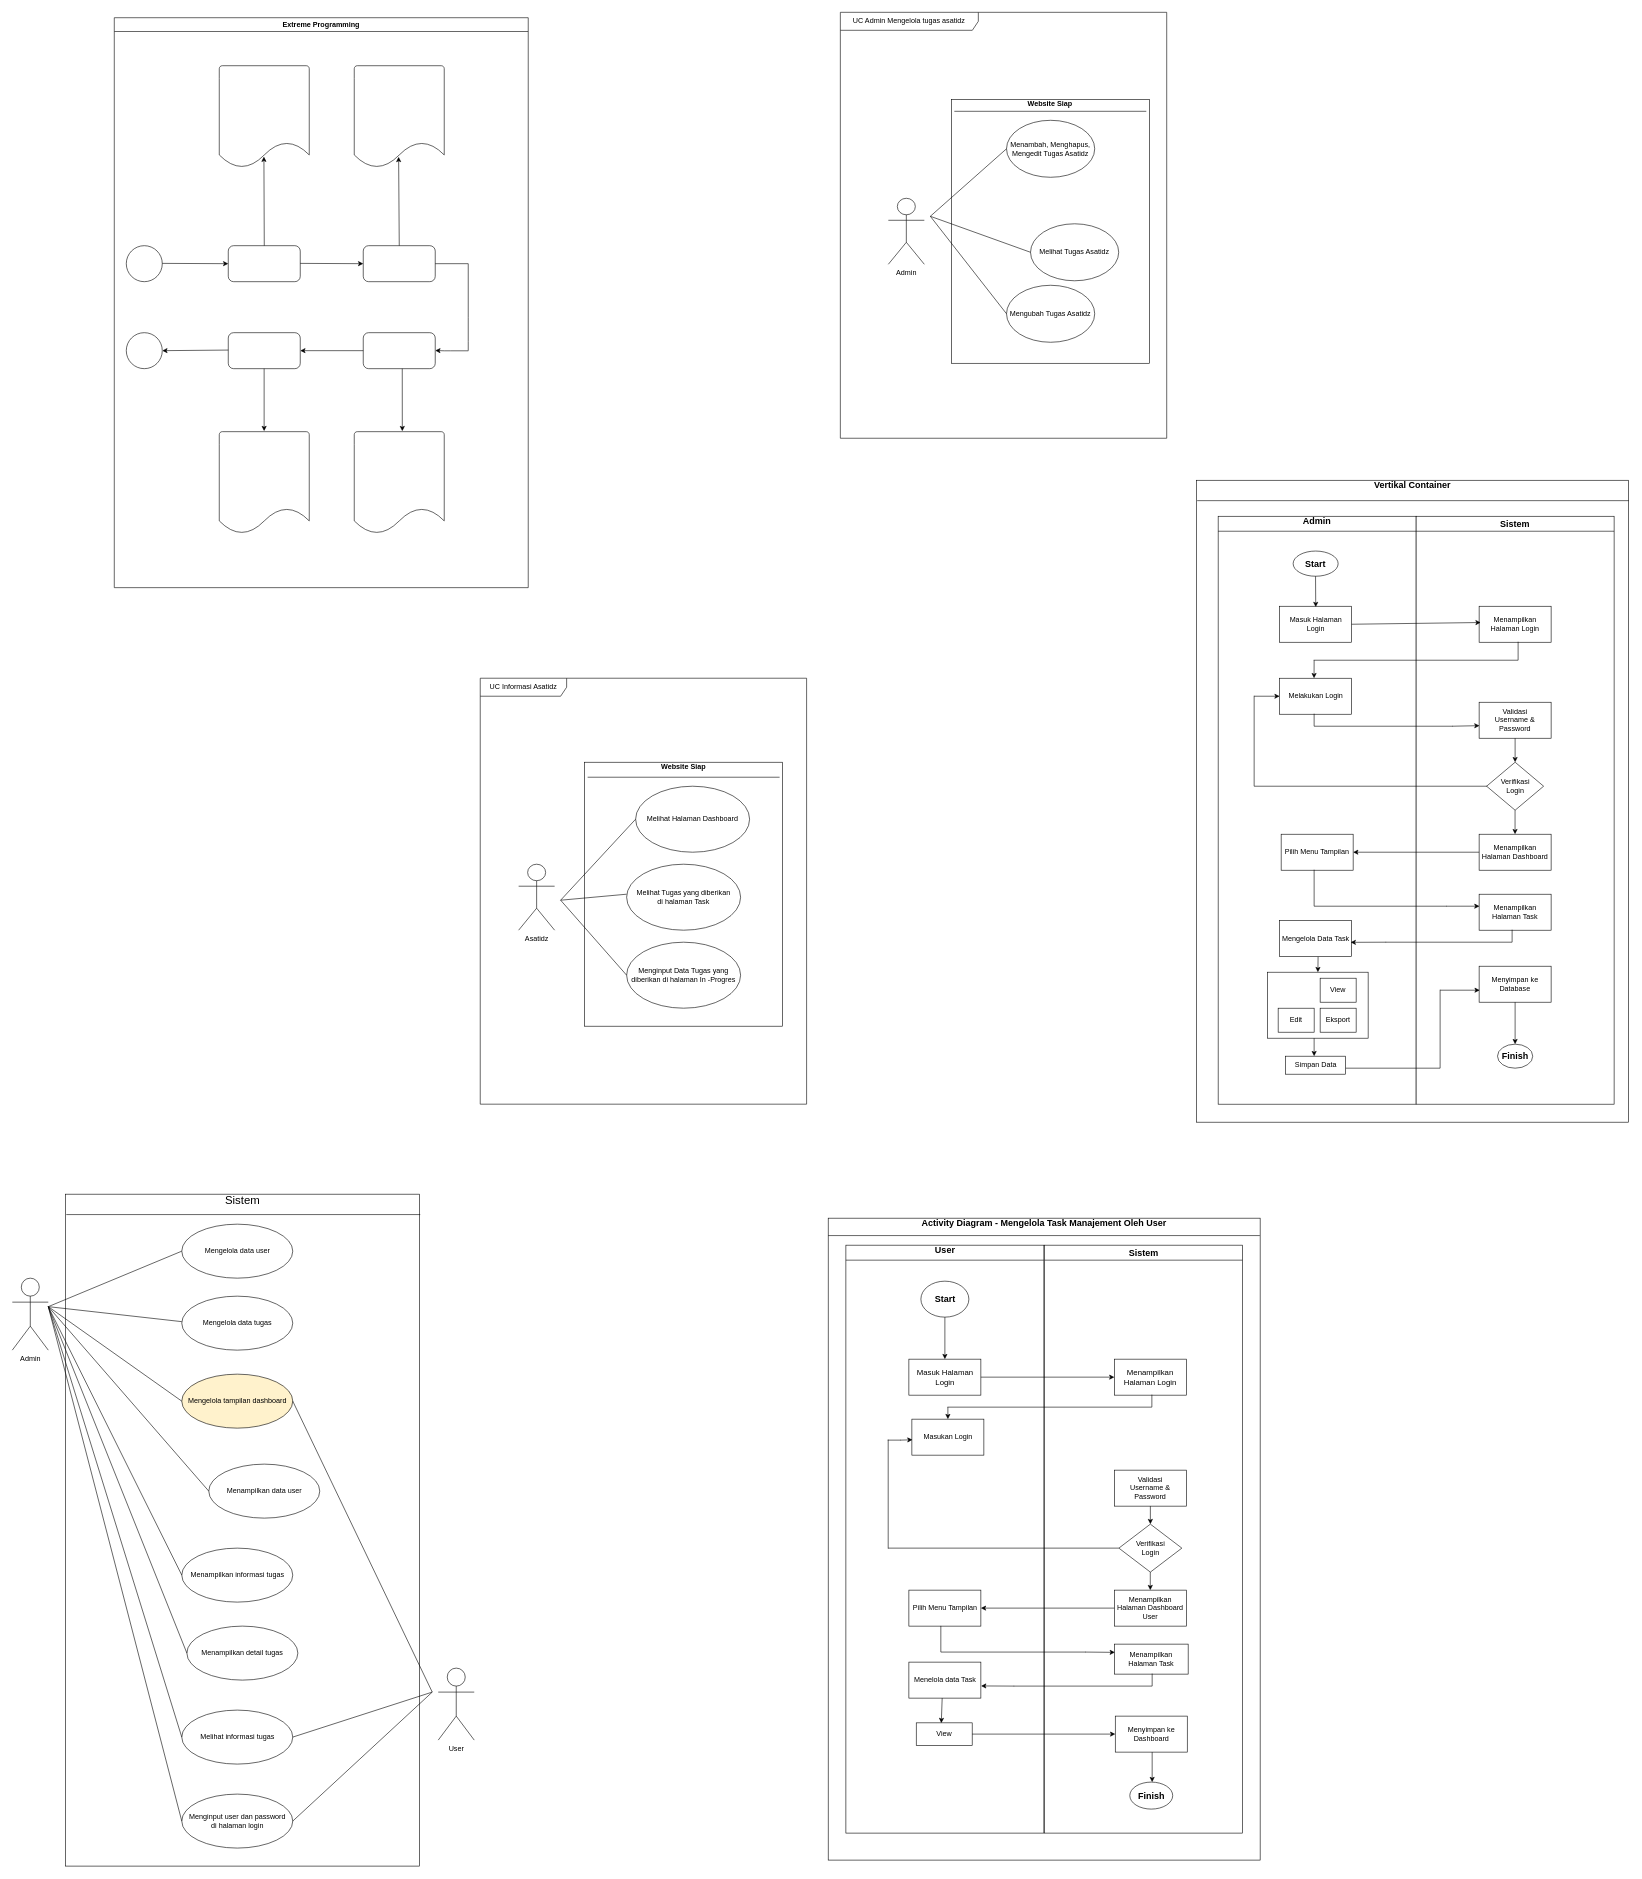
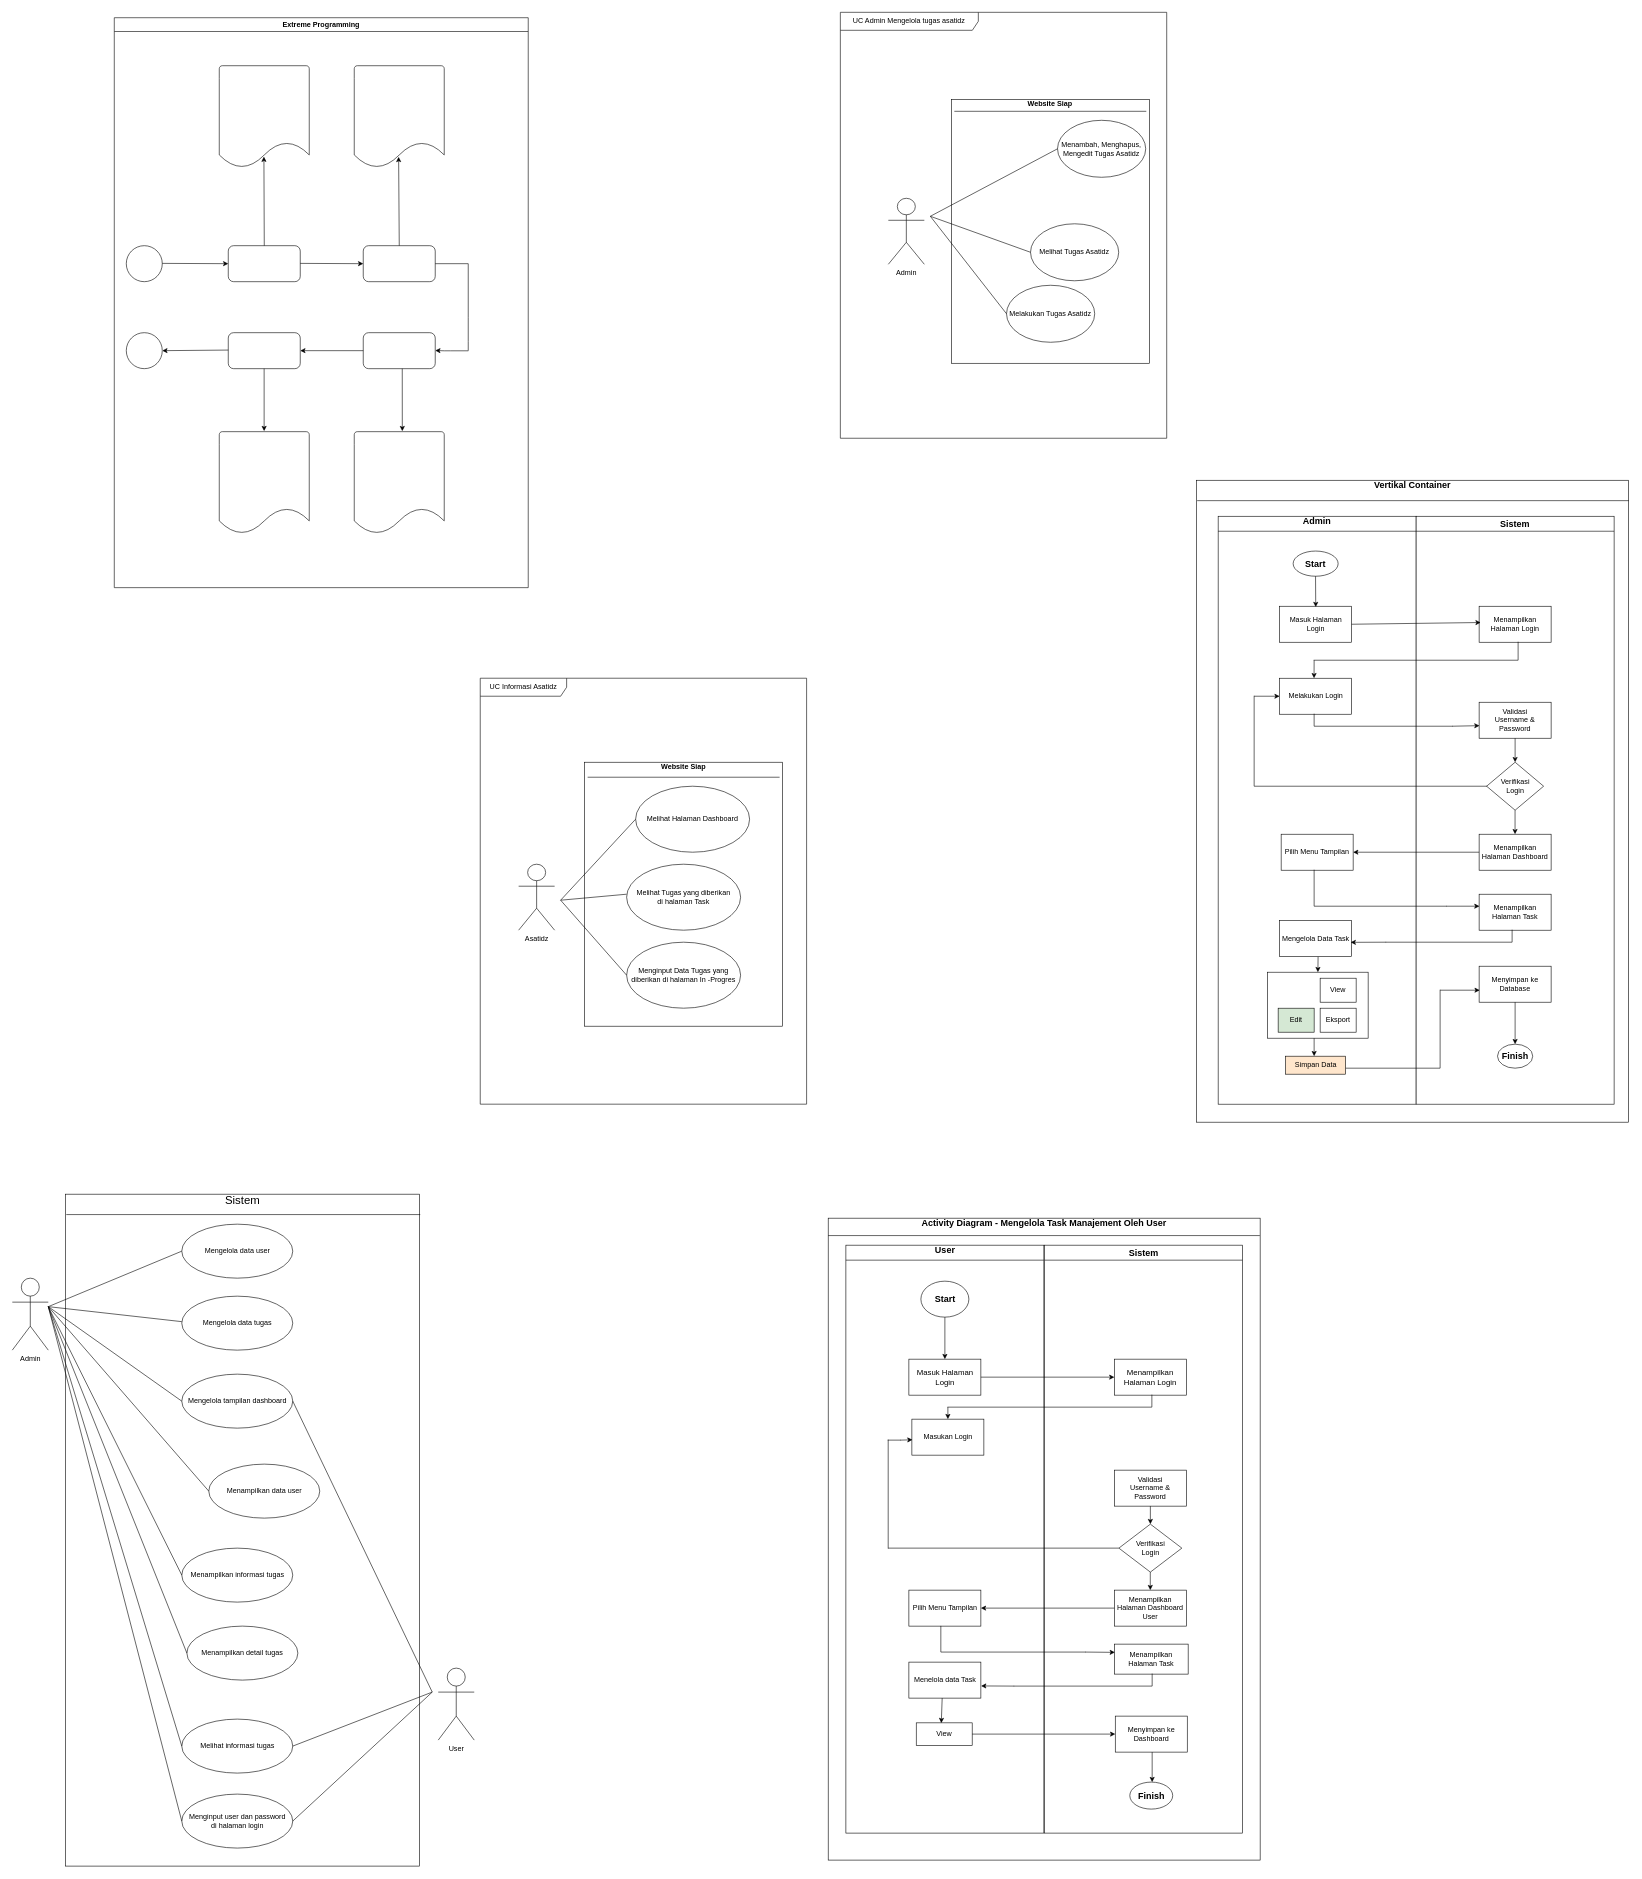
node "Menambah, Menghapus, Mengedit Tugas Asatidz": moved (1051, 149) -> (1102, 149)
node "Mengubah Tugas Asatidz": label "Mengubah Tugas Asatidz" -> "Melakukan Tugas Asatidz"
node "Edit": fillcolor #ffffff -> #d5e8d4
node "Simpan Data": fillcolor #ffffff -> #ffe6cc
node "Mengelola tampilan dashboard": fillcolor #fff2cc -> #ffffff
node "Melihat informasi tugas": moved (237, 1737) -> (237, 1746)
